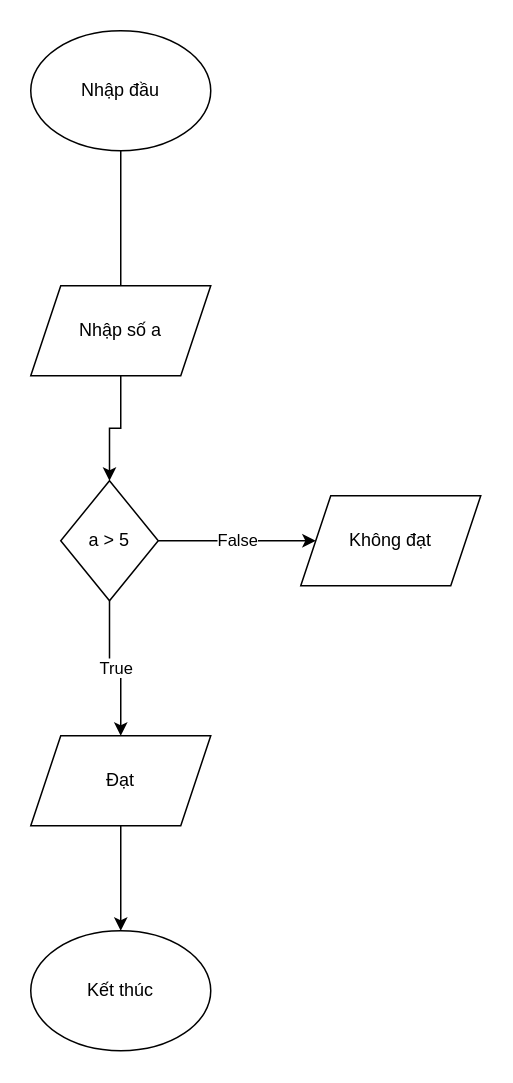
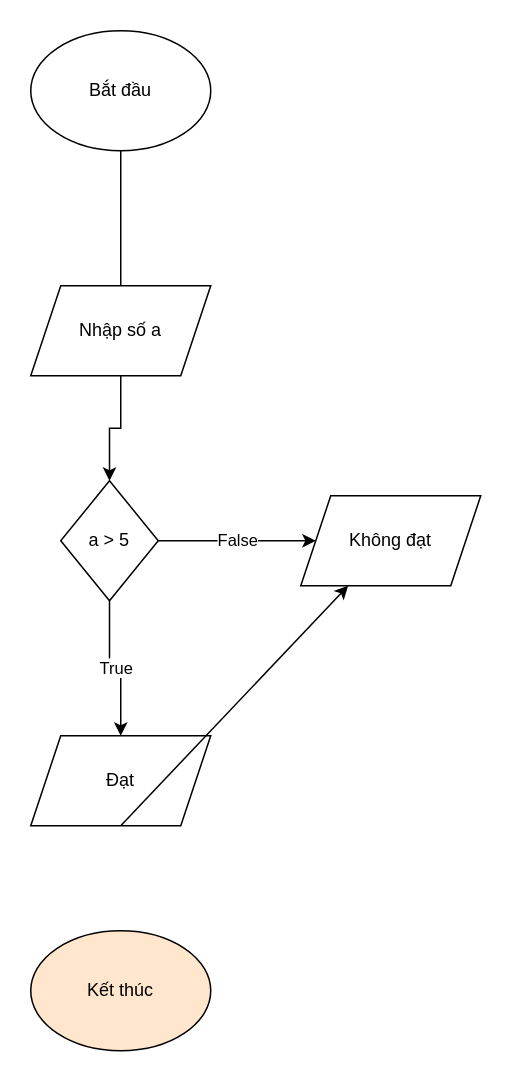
node "Nhập đầu": label "Nhập đầu" -> "Bắt đầu"
edge "Đạt" -> "Kết thúc": now "Đạt" -> "Không đạt"
node "Kết thúc": fillcolor #ffffff -> #ffe6cc
